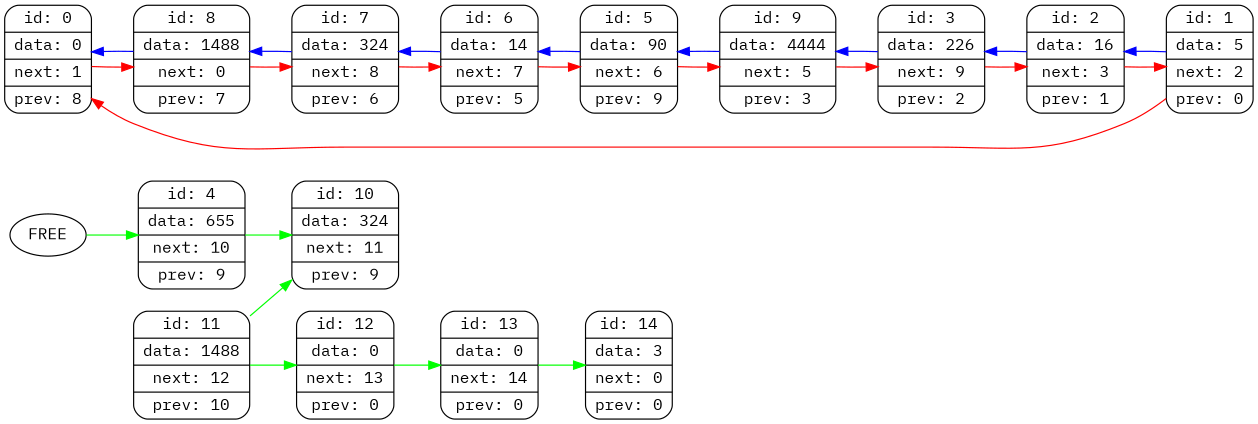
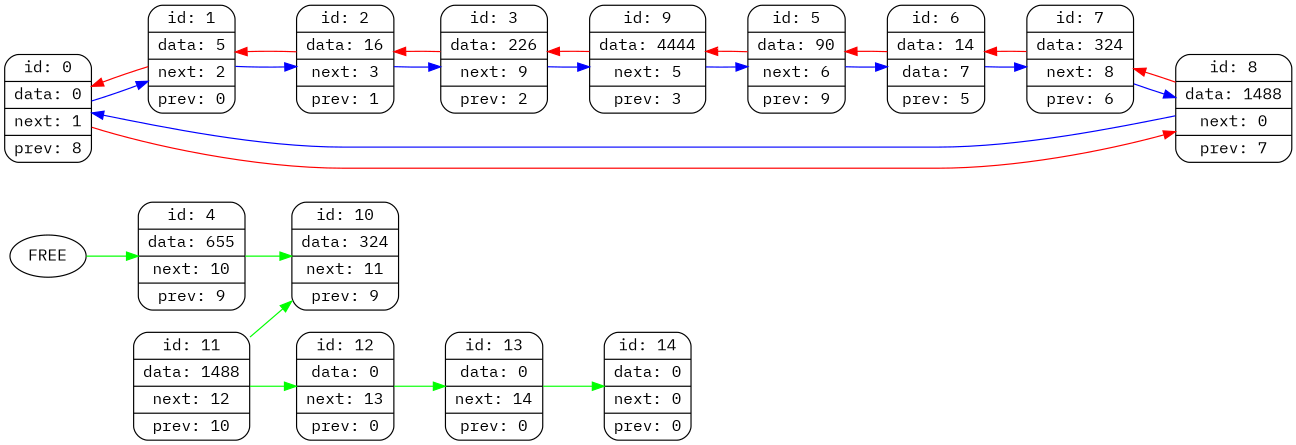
node "id: 6": text "next: 7" -> "data: 7"
edge "id: 0" -> "id: 1": added
node "id: 14": text "data: 3" -> "data: 0"
